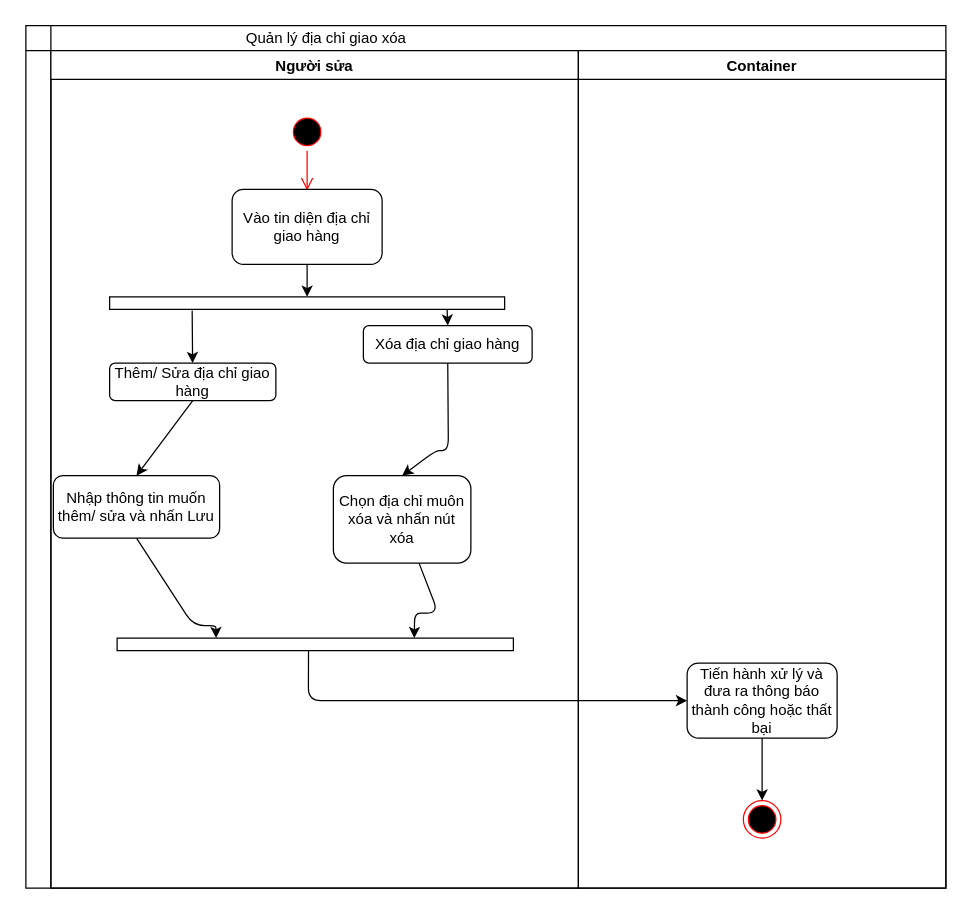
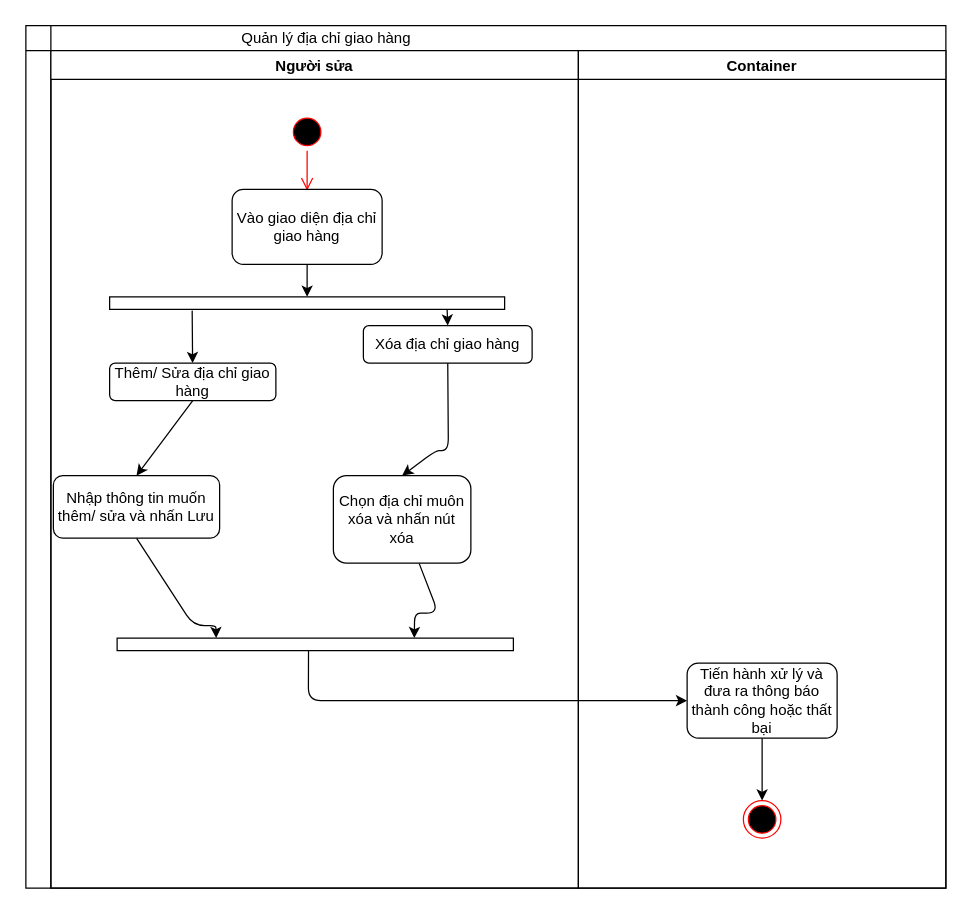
node "Quản lý địa chỉ giao xóa": label "Quản lý địa chỉ giao xóa" -> "Quản lý địa chỉ giao hàng"
node "Vào tin diện địa chỉ giao hàng": label "Vào tin diện địa chỉ giao hàng" -> "Vào giao diện địa chỉ giao hàng"
